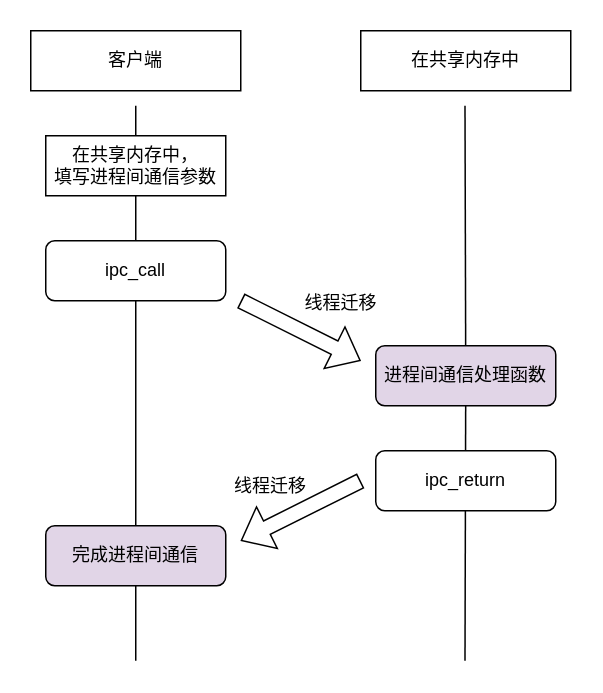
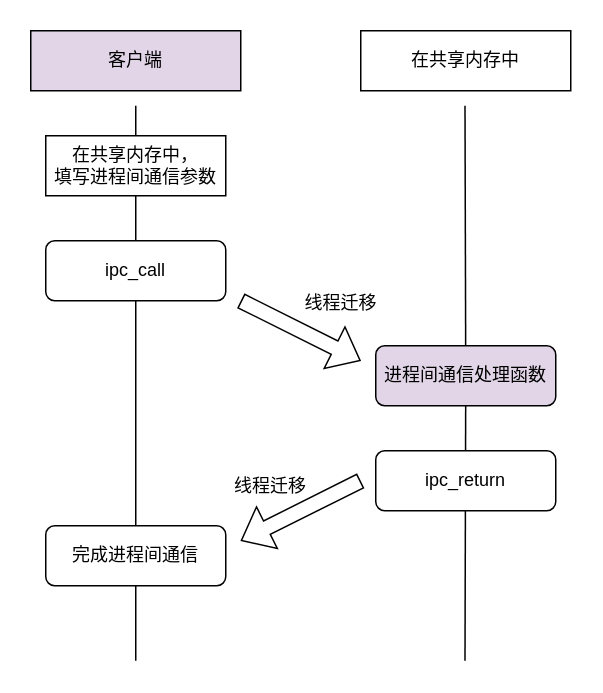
node "客户端": fillcolor #ffffff -> #e1d5e7
node "完成进程间通信": fillcolor #e1d5e7 -> #ffffff
